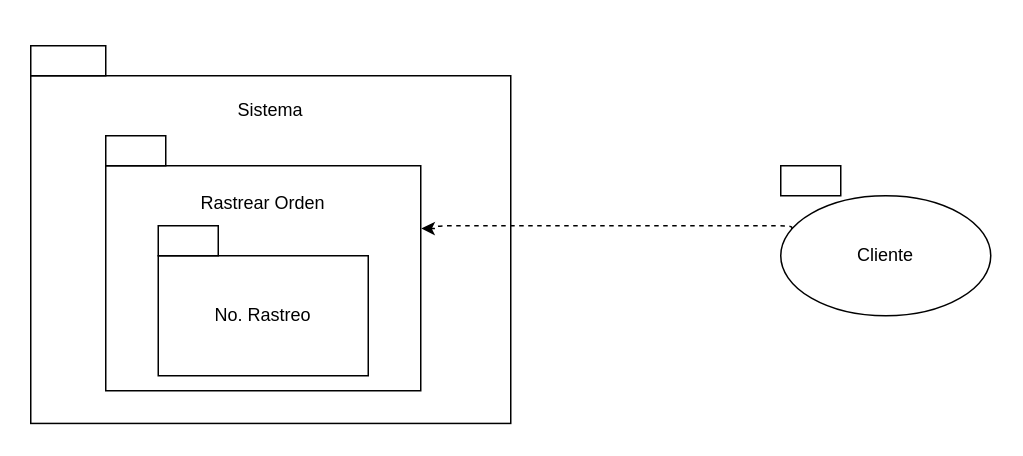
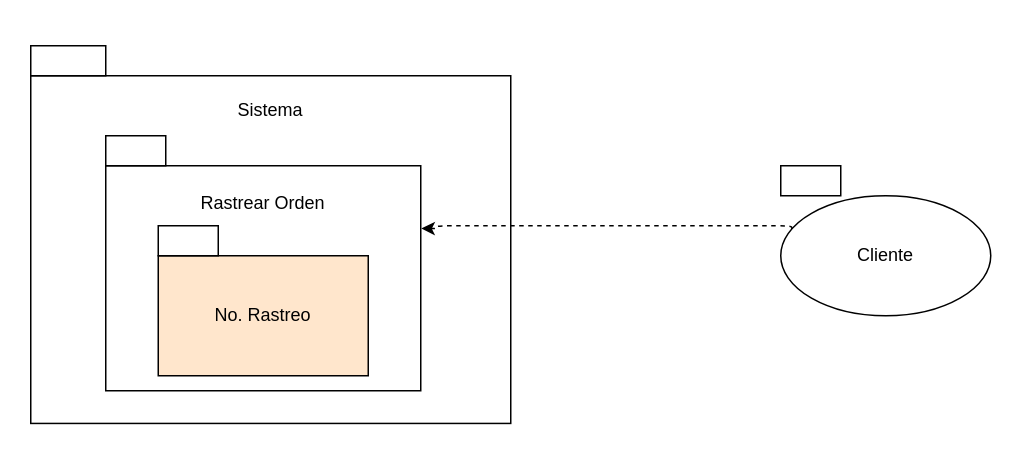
node "No. Rastreo": fillcolor #ffffff -> #ffe6cc
